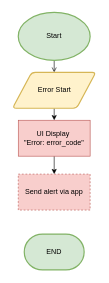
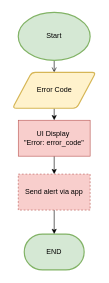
node "Error Start": label "Error Start" -> "Error Code"
edge "Send alert via app" -> "END": added
